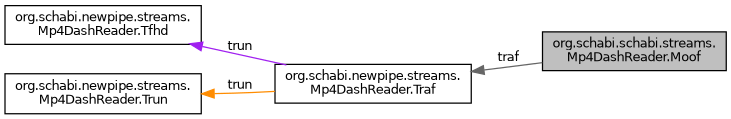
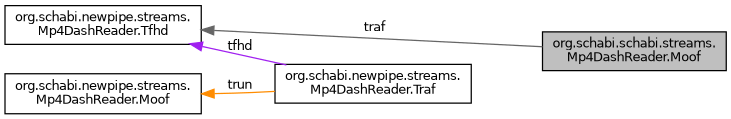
edge "org.schabi.newpipe.streams. Mp4DashReader.Traf" -> "org.schabi.newpipe.streams. Mp4DashReader.Tfhd": label " trun" -> " tfhd"
edge "org.schabi.schabi.streams. Mp4DashReader.Moof" -> "org.schabi.newpipe.streams. Mp4DashReader.Traf": now "org.schabi.schabi.streams. Mp4DashReader.Moof" -> "org.schabi.newpipe.streams. Mp4DashReader.Tfhd"
node "org.schabi.newpipe.streams. Mp4DashReader.Trun": label "org.schabi.newpipe.streams. Mp4DashReader.Trun" -> "org.schabi.newpipe.streams. Mp4DashReader.Moof"
